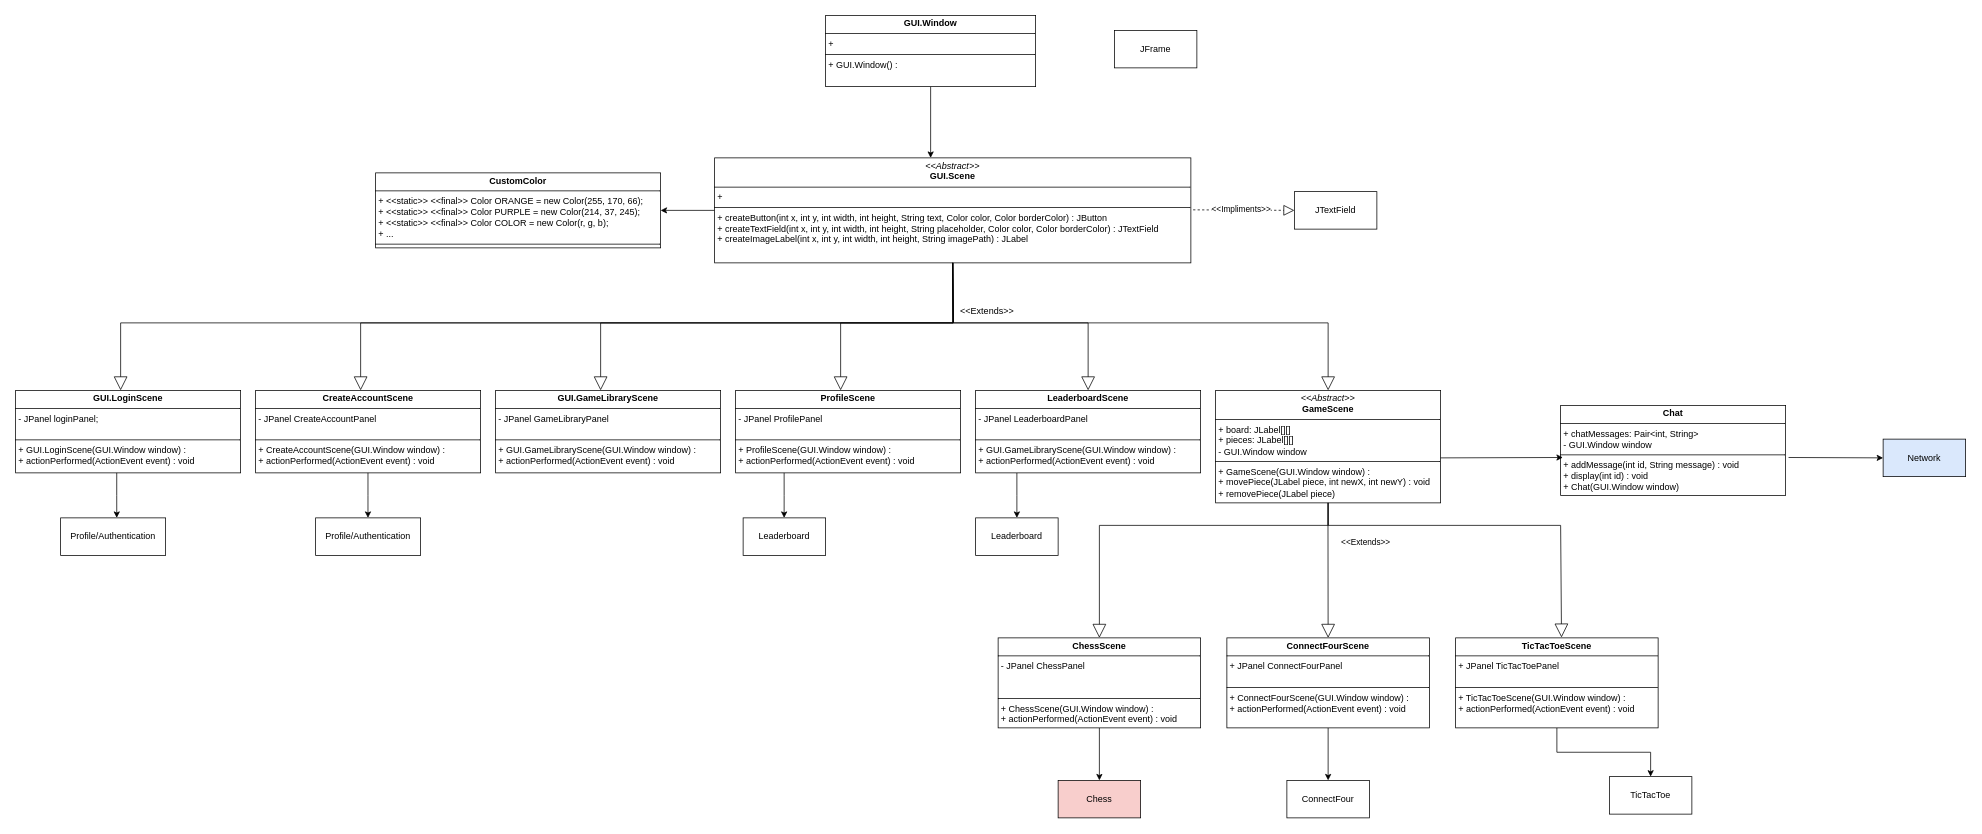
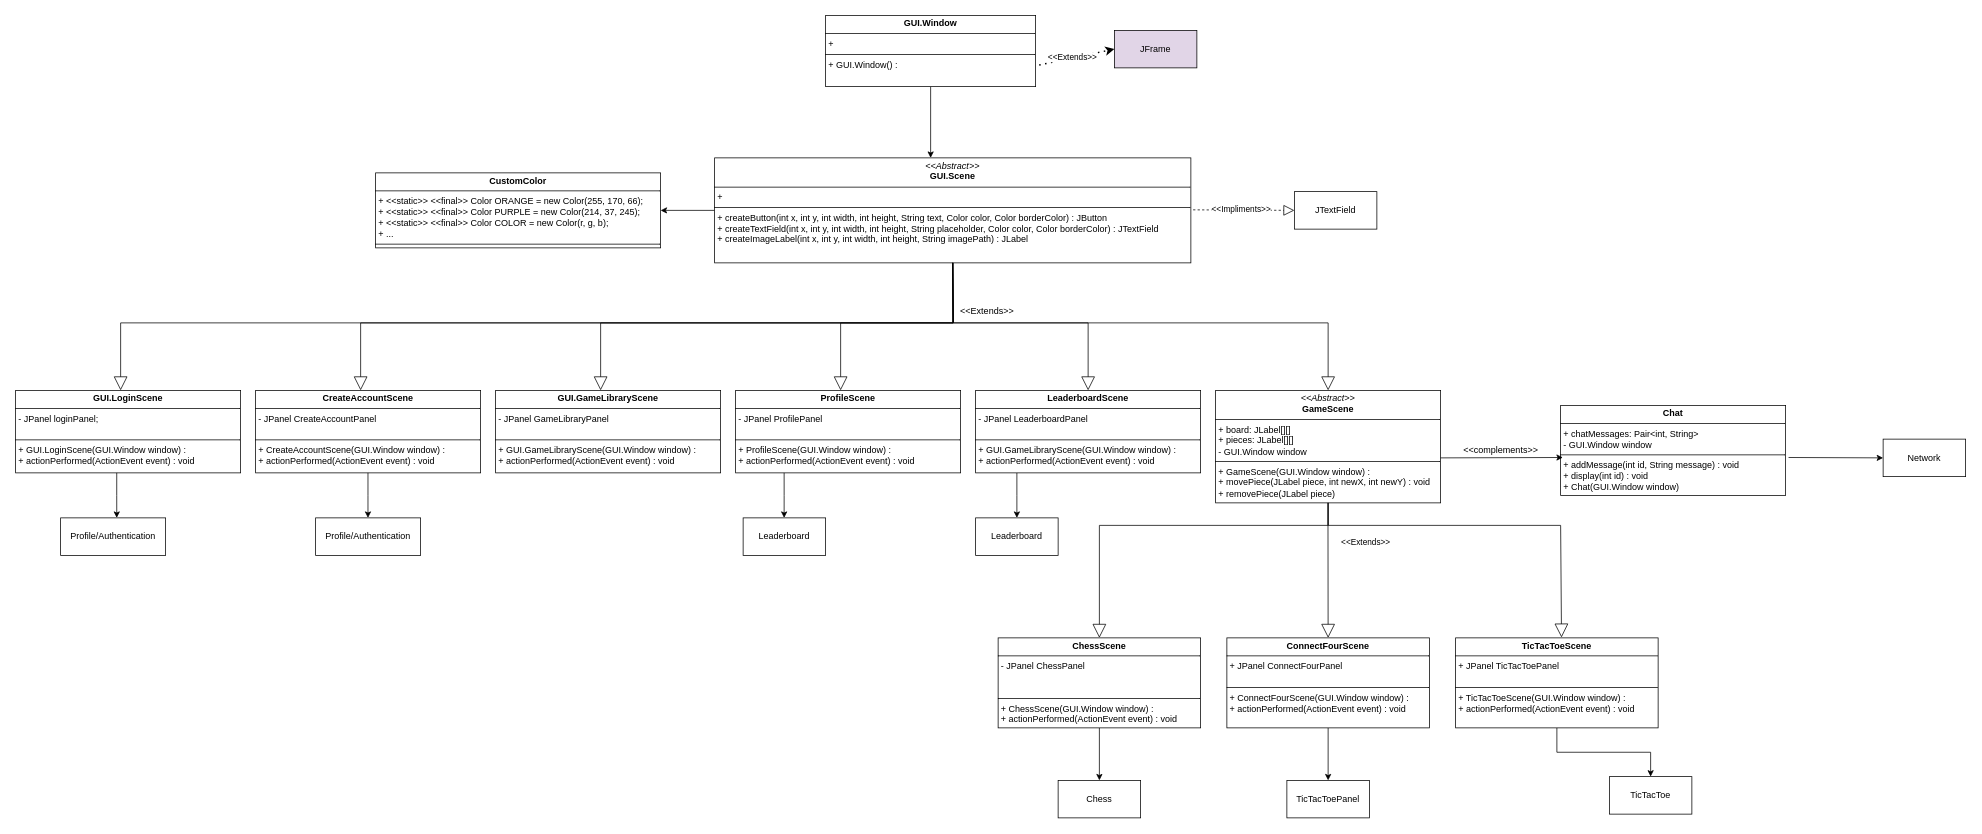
node "JFrame": fillcolor #ffffff -> #e1d5e7
edge "GUI.Window + + GUI.Window() :" -> "JFrame": added, labels "Text", "<<Extends>>"
node "<<complements>>": added
node "Network": fillcolor #dae8fc -> #ffffff
node "Chess": fillcolor #f8cecc -> #ffffff
node "ConnectFour": label "ConnectFour" -> "TicTacToePanel"
